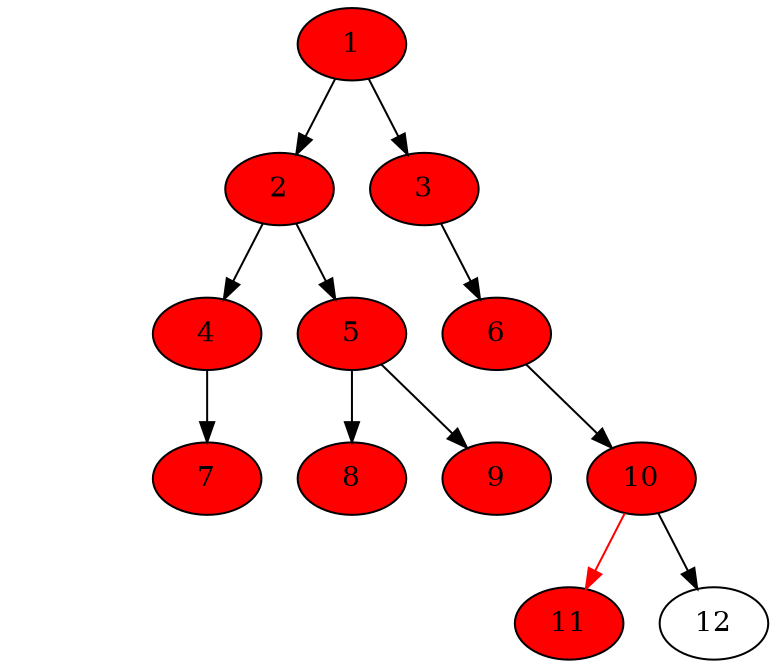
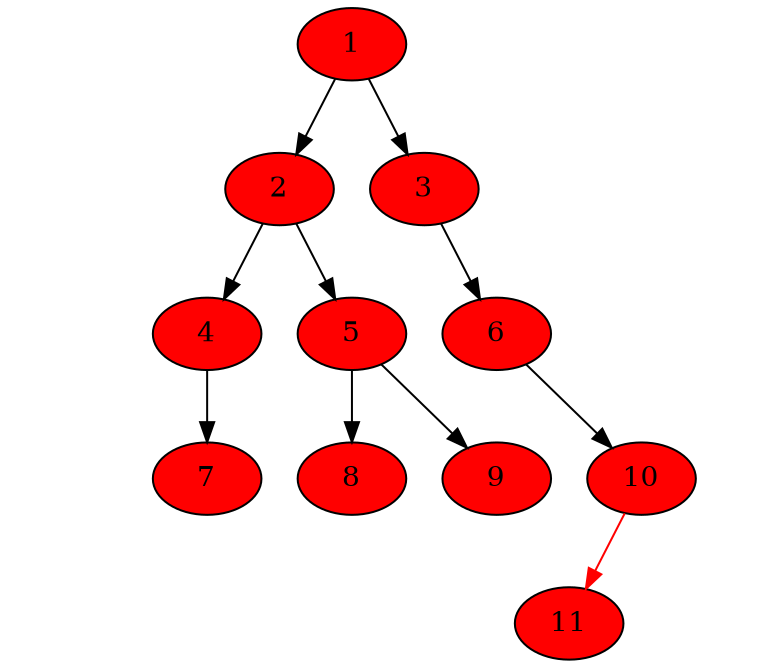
node "12": removed
